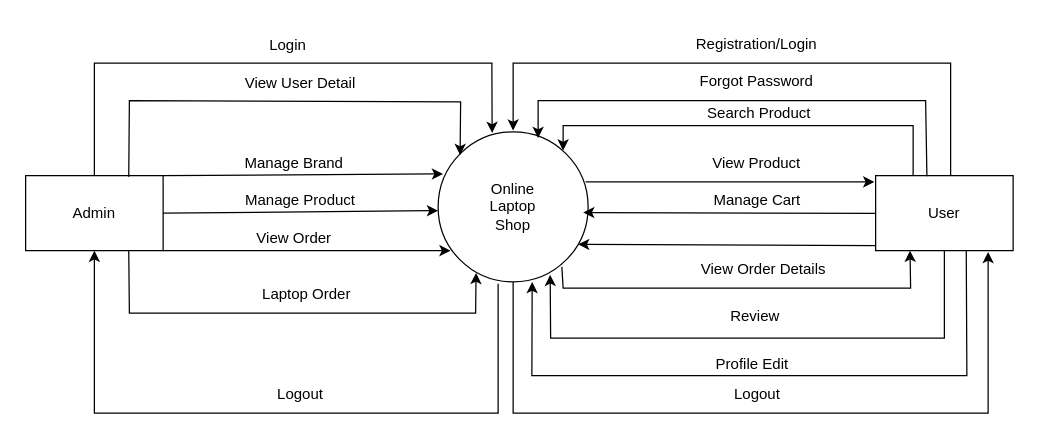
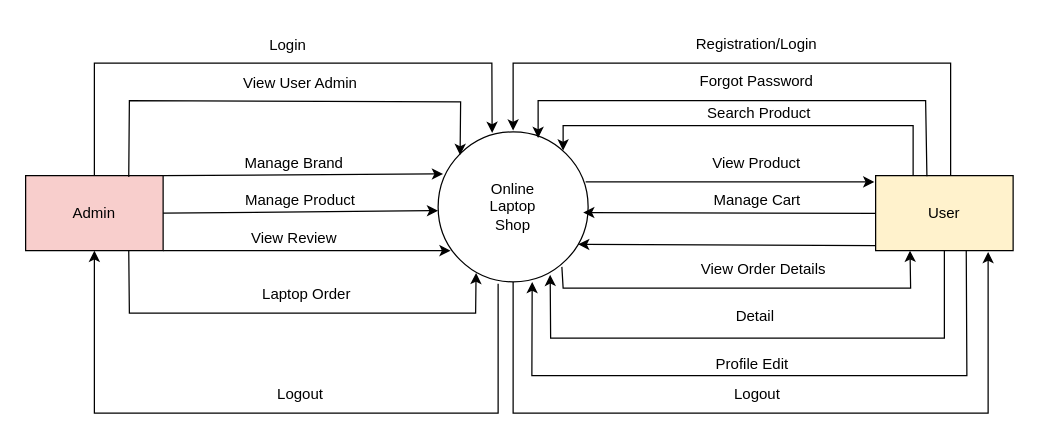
node "View User Detail": label "View User Detail" -> "View User Admin"
node "Admin": fillcolor #ffffff -> #f8cecc
node "User": fillcolor #ffffff -> #fff2cc
node "View Order": label "View Order" -> "View Review"
node "Review": label "Review" -> "Detail"
